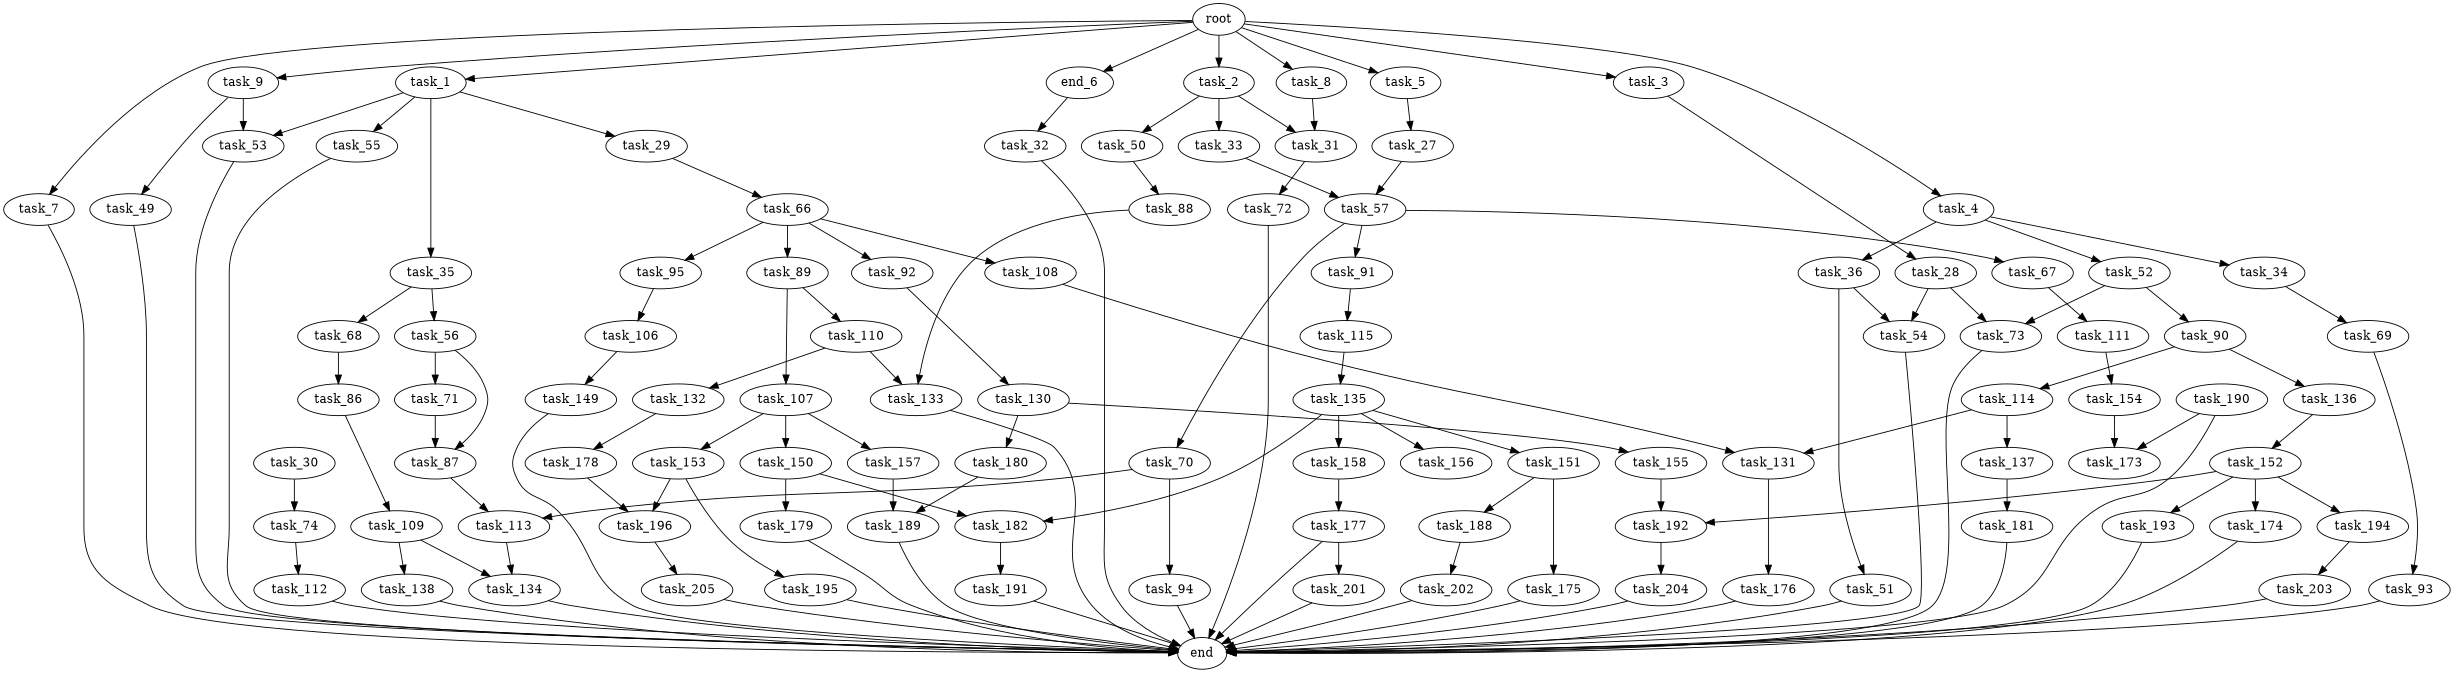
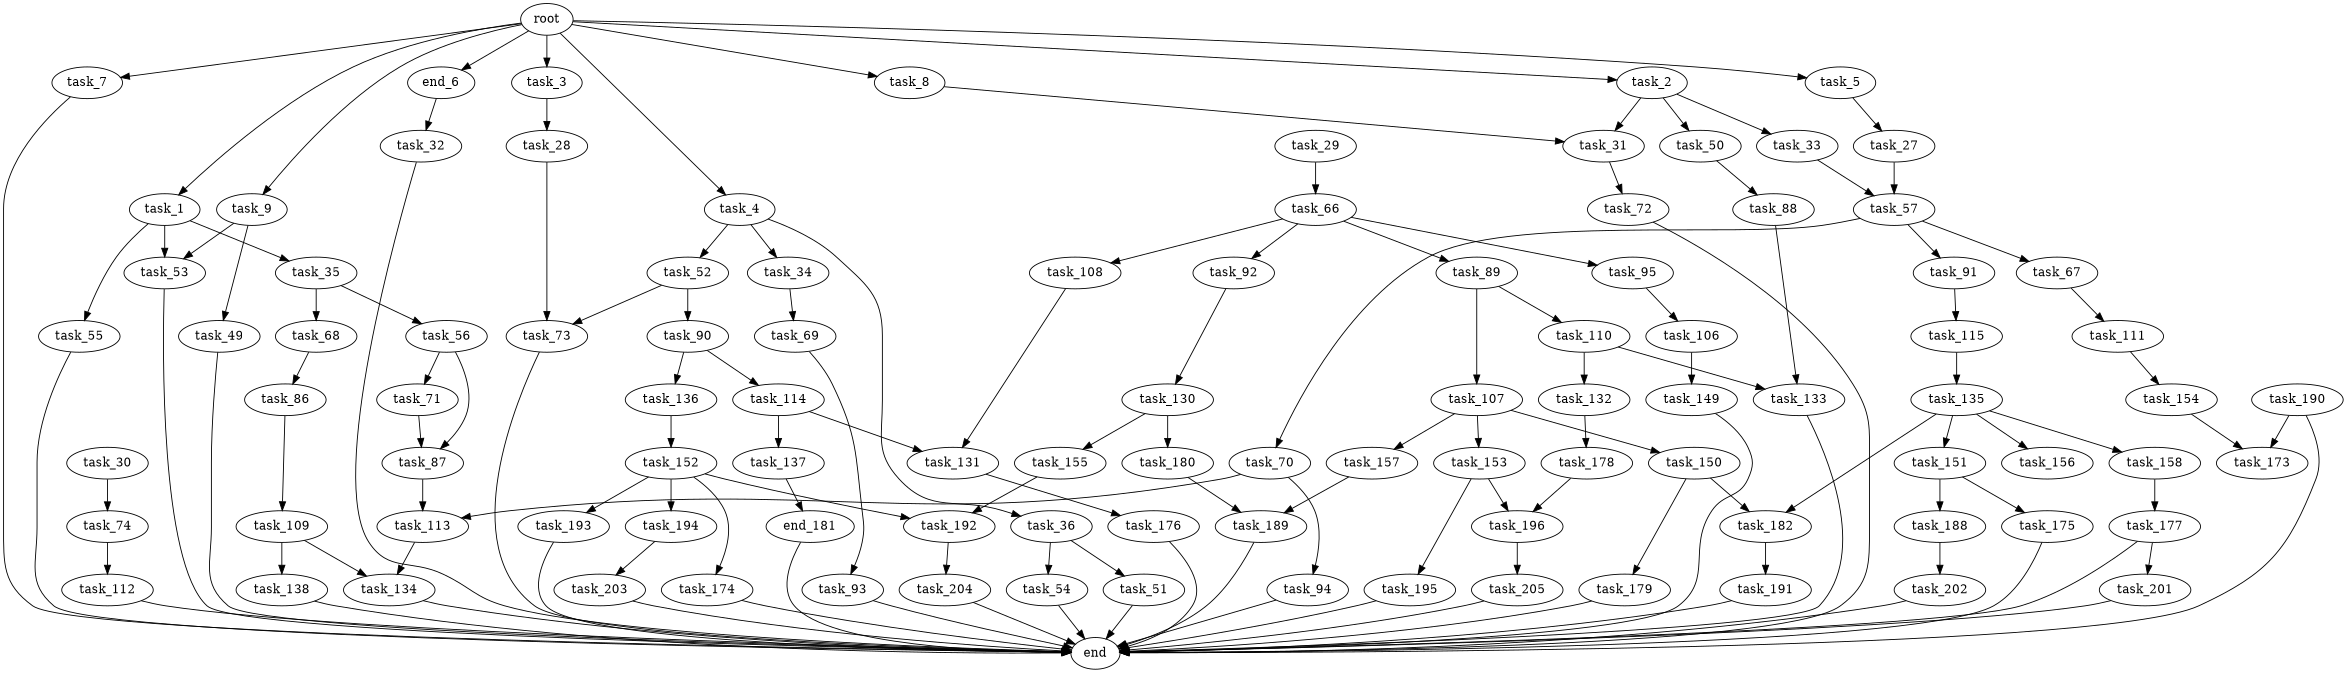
edge "task_1" -> "task_29": removed
edge "task_28" -> "task_54": removed
node "task_181": label "task_181" -> "end_181"
